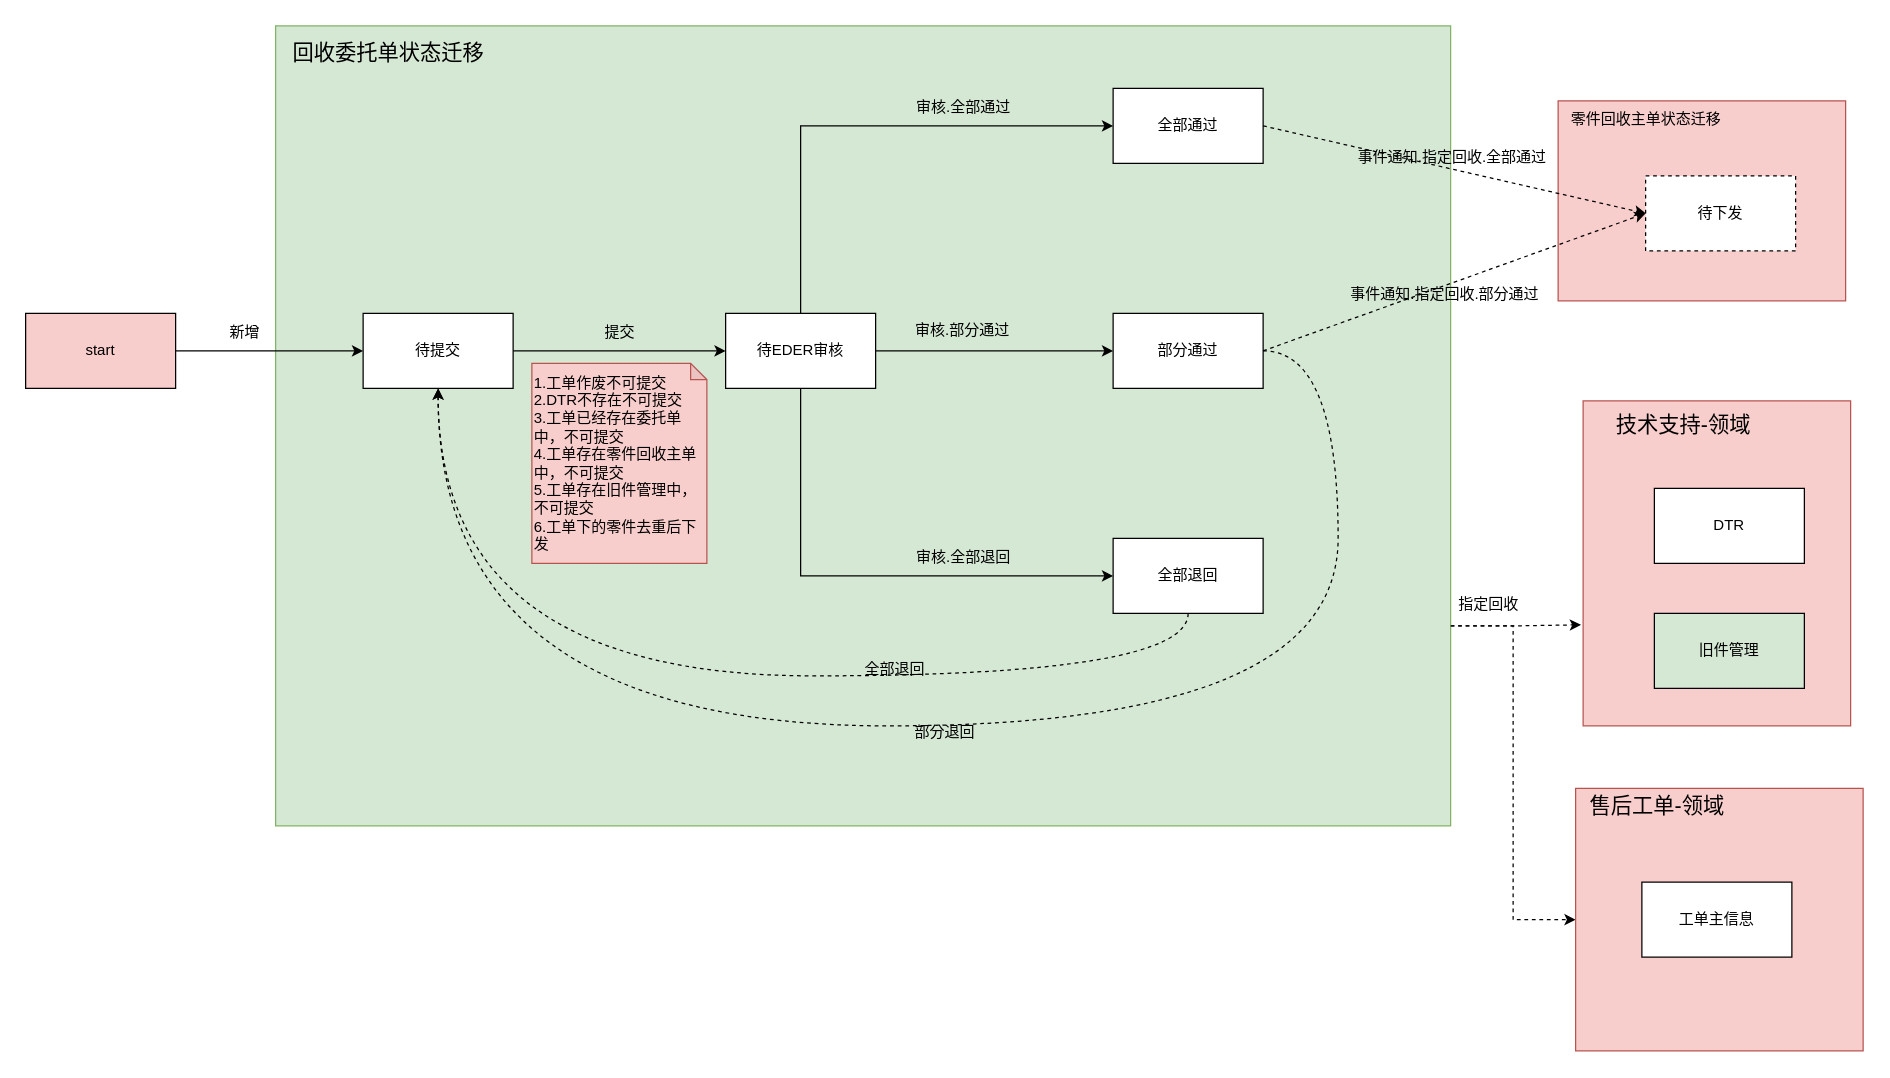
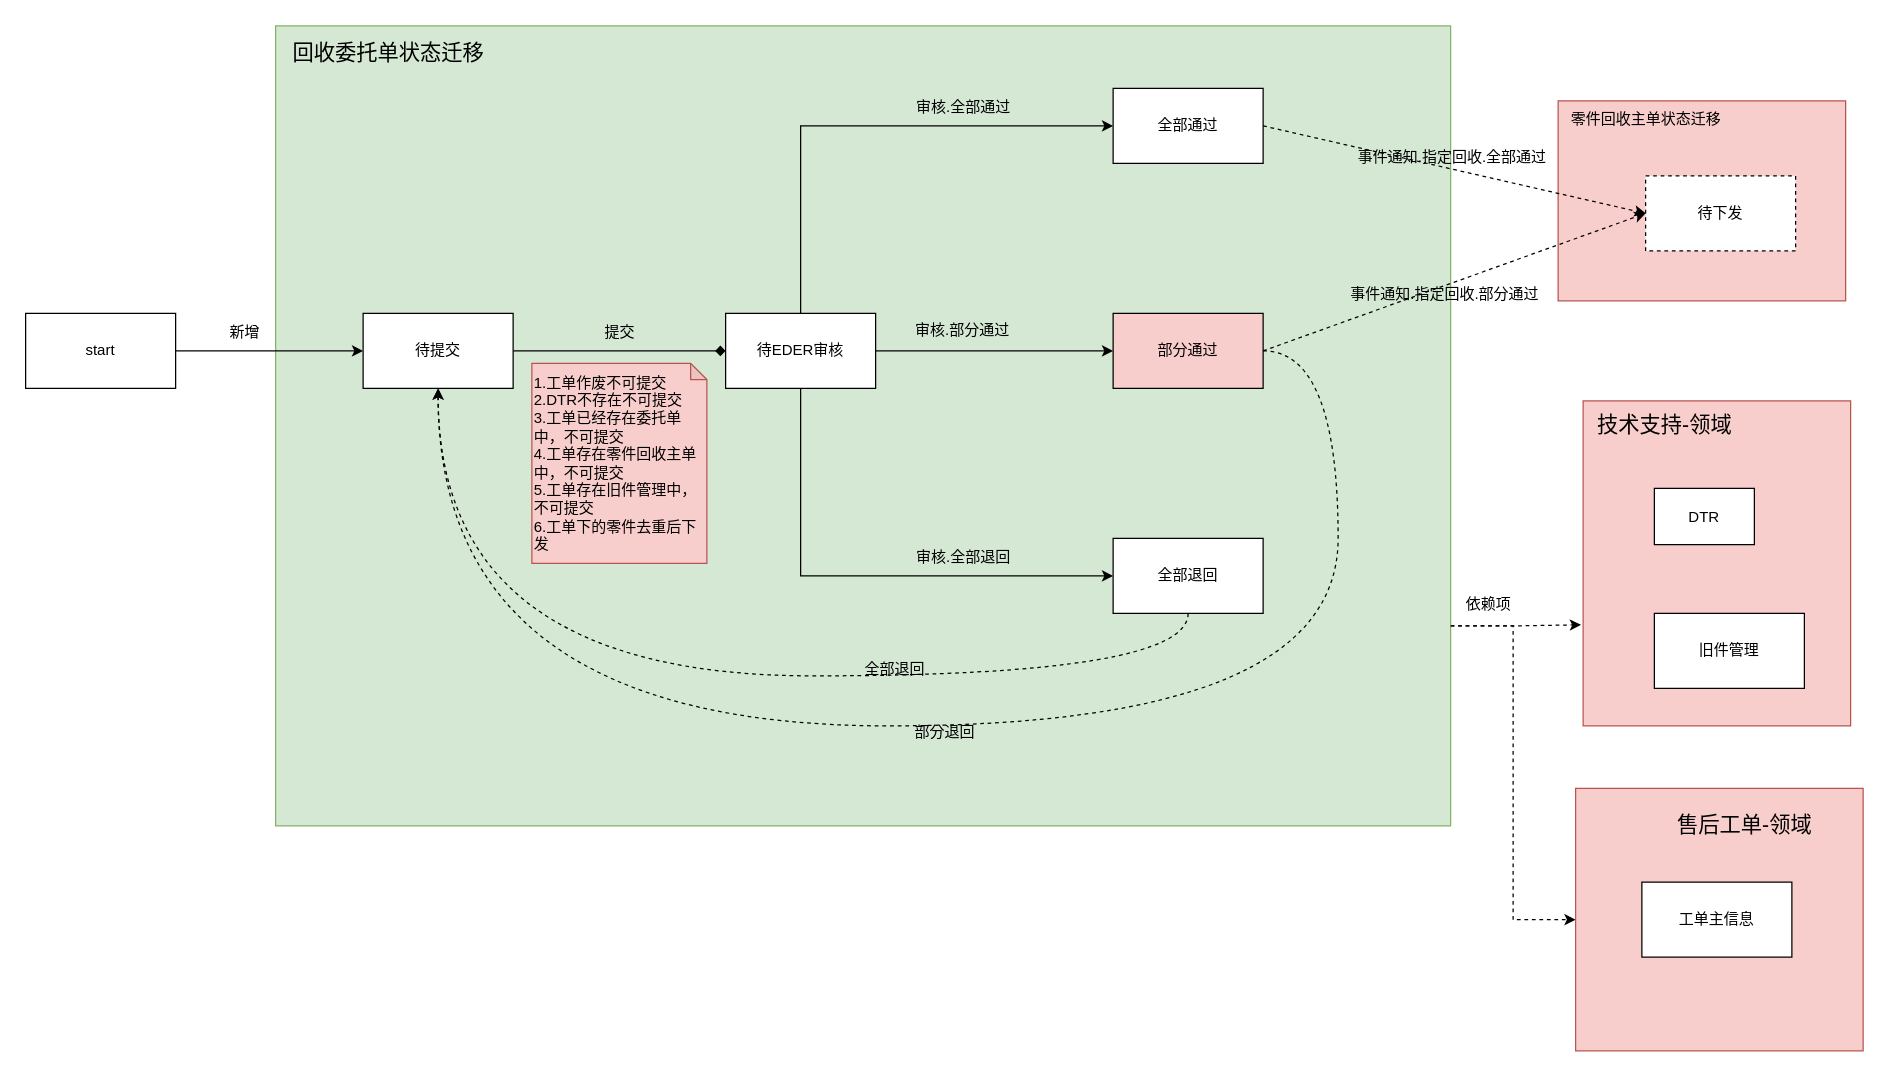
node "start": fillcolor #f8cecc -> #ffffff
edge "待提交" -> "待EDER审核": arrowhead classic -> diamond
node "部分通过": fillcolor #ffffff -> #f8cecc
node "技术支持-领域": moved (1683, 426) -> (1664, 426)
node "DTR": size 150x75 -> 100x56
node "指定回收": label "指定回收" -> "依赖项"
node "旧件管理": fillcolor #d5e8d4 -> #ffffff
node "售后工单-领域": moved (1657, 807) -> (1744, 826)
